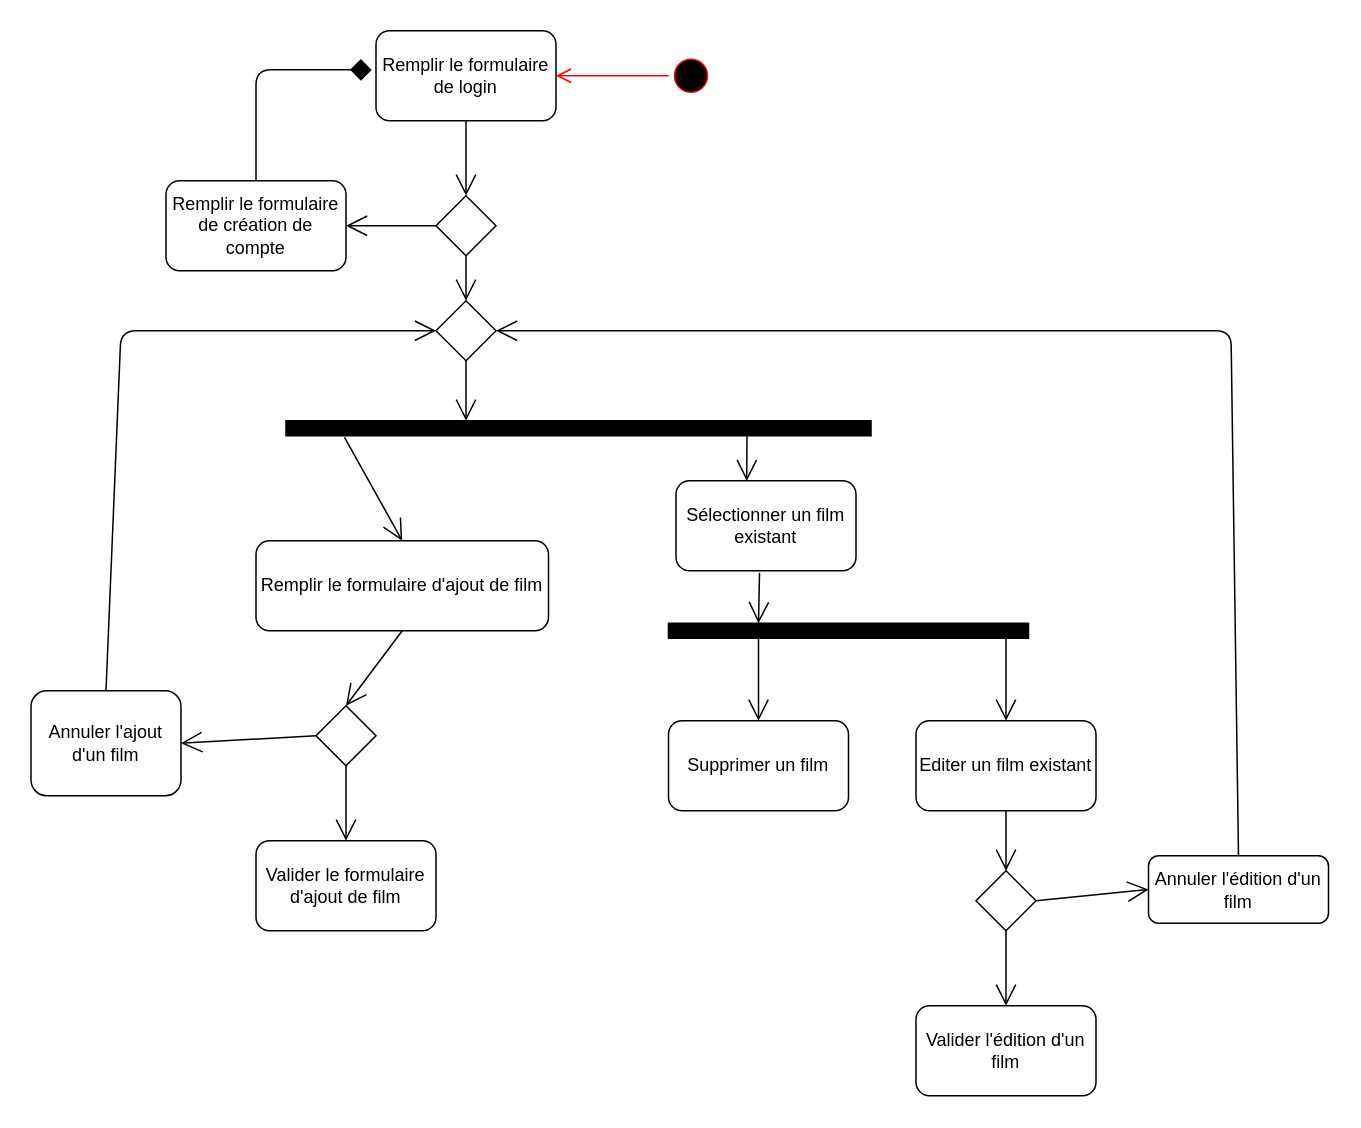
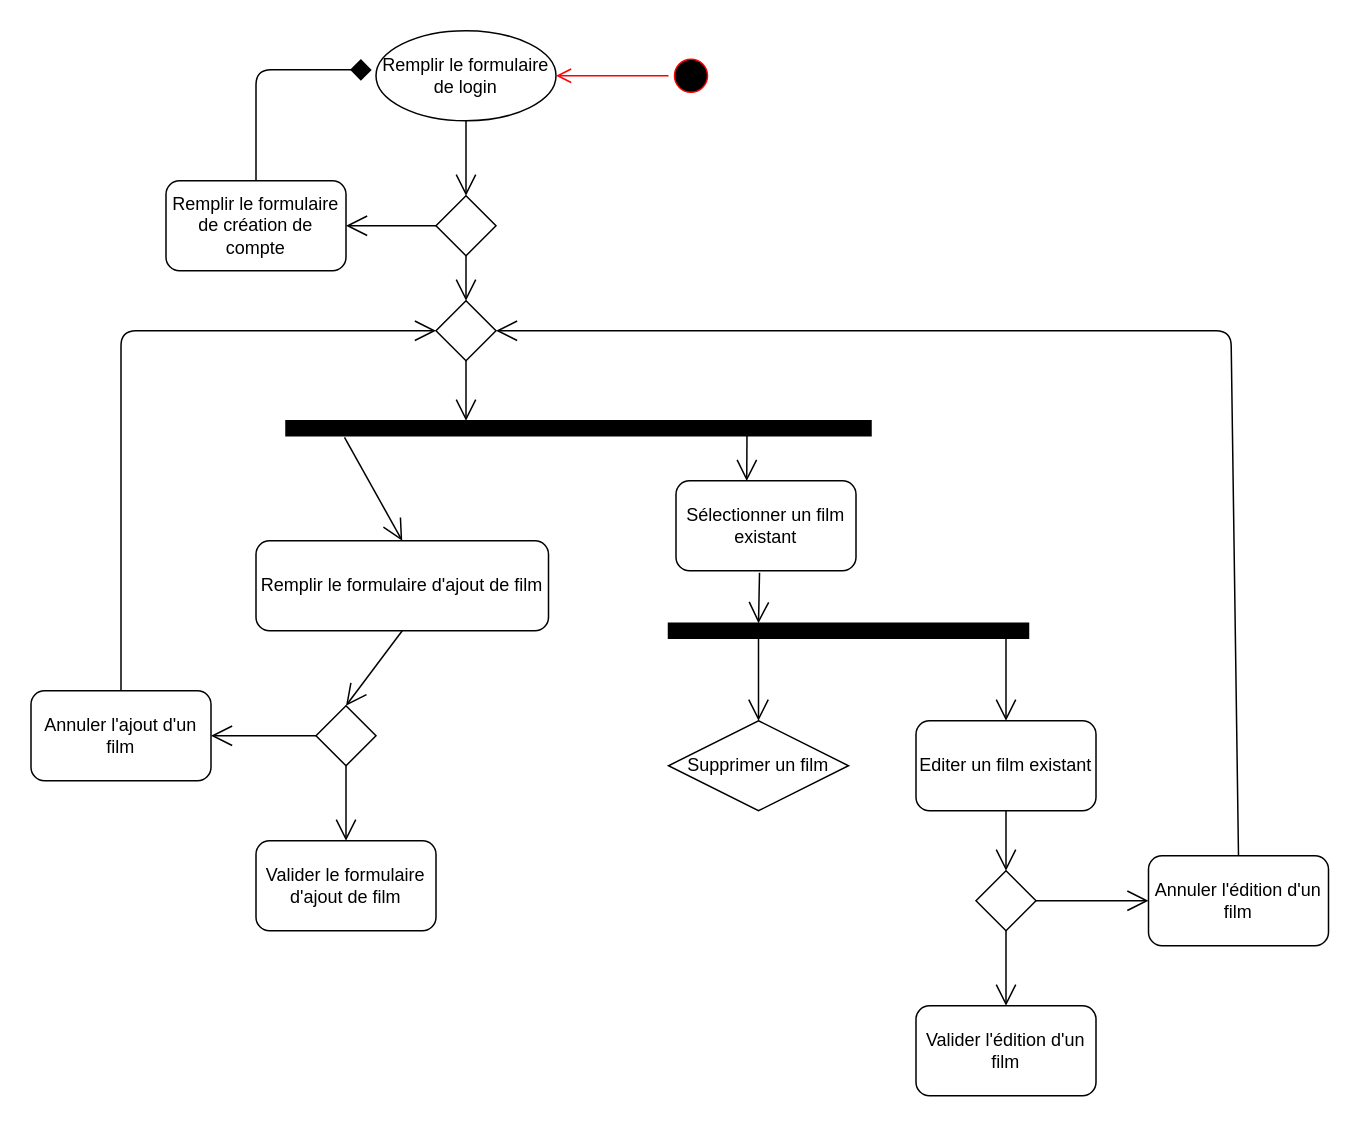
node "Remplir le formulaire de login": shape rounded rectangle -> ellipse
node "Annuler l'ajout d'un film": size 150x105 -> 180x90
node "Supprimer un film": shape rounded rectangle -> diamond
node "Annuler l'édition d'un film": size 180x68 -> 180x90
